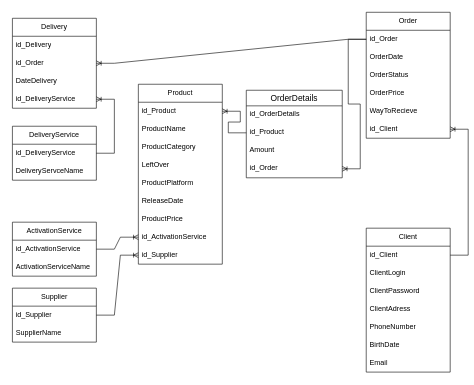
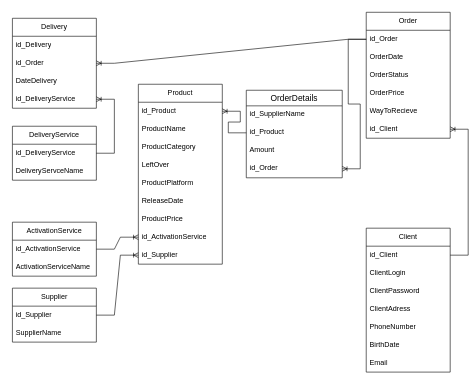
node "id_OrderDetails": label "id_OrderDetails" -> "id_SupplierName"
